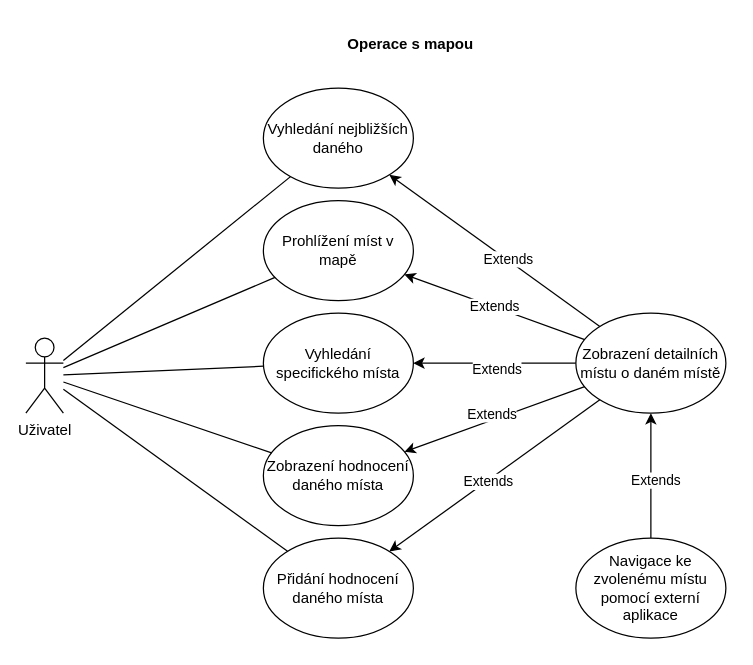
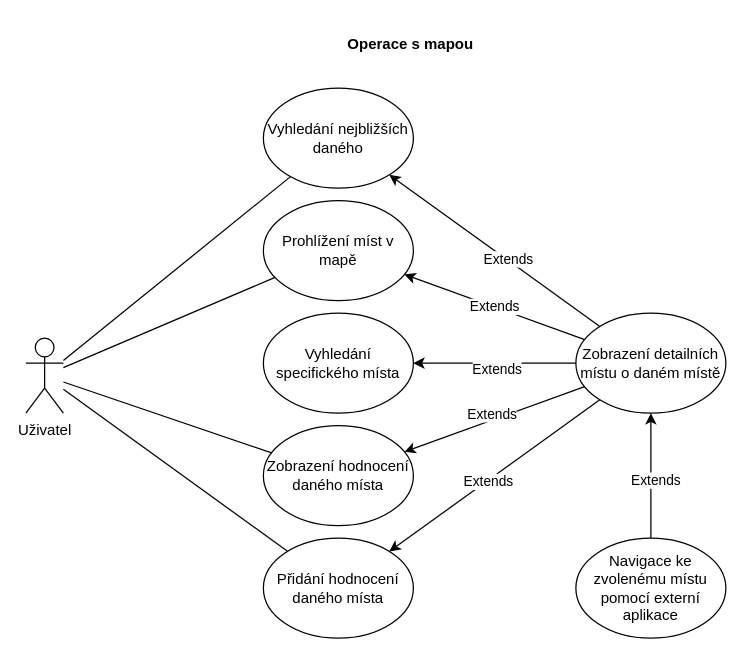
edge "Vyhledání specifického místa" -- "Uživatel": removed
